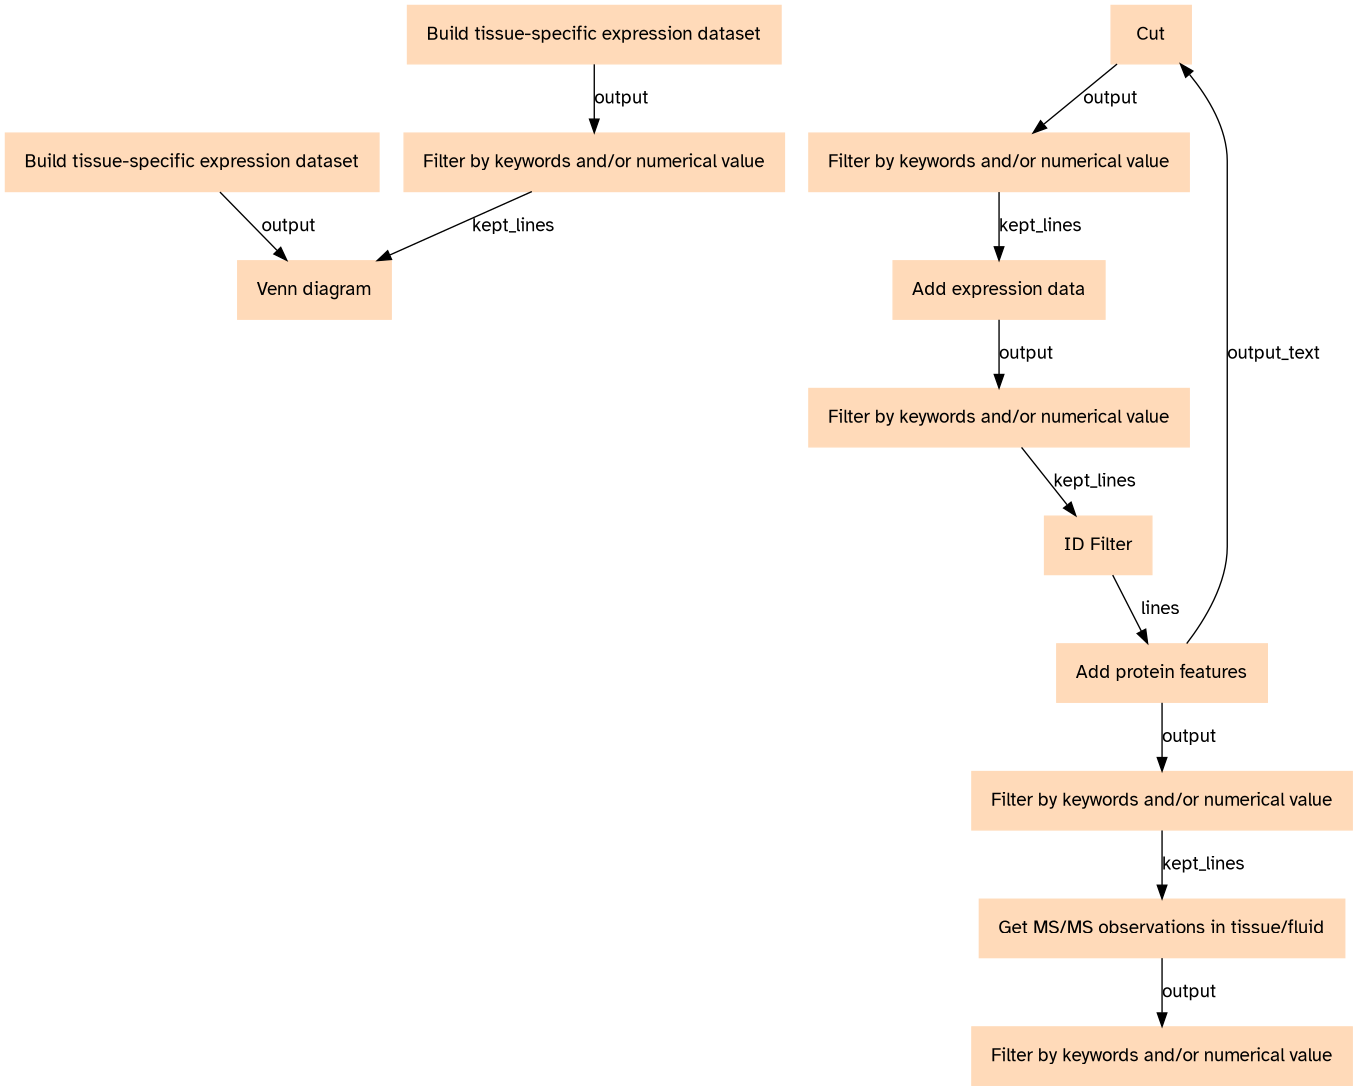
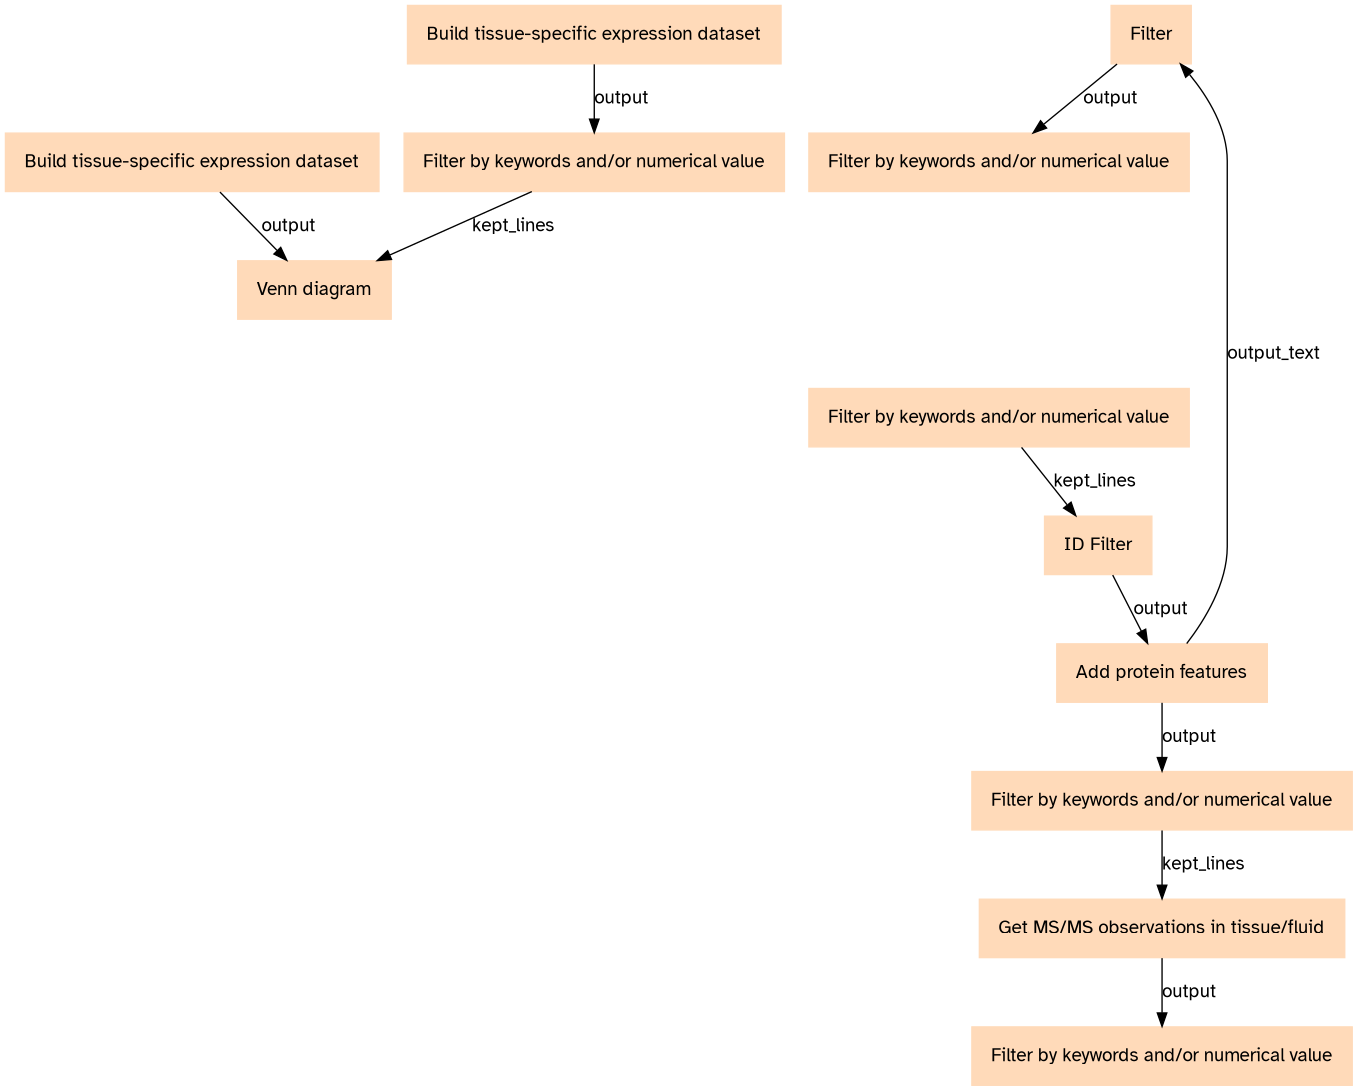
node "Cut": label "Cut" -> "Filter"
node "Add expression data": removed
edge "ID Filter" -> "Add protein features": label "lines" -> "output"
